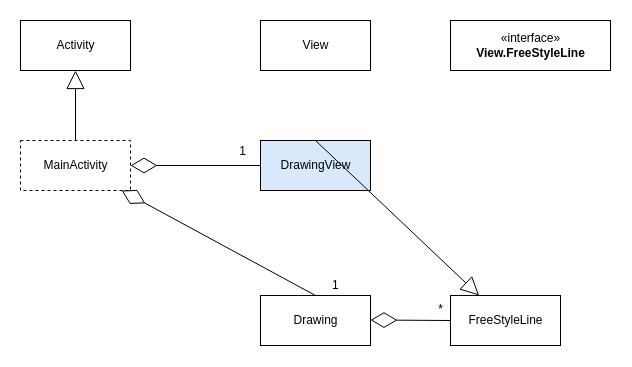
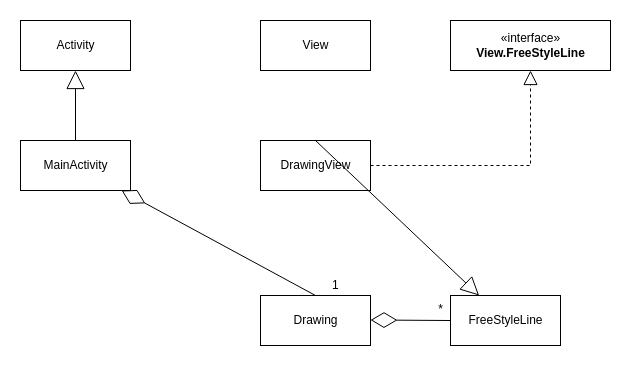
node "MainActivity": style dashed -> solid
edge "DrawingView" -> "MainActivity": removed, label "1"
node "DrawingView": fillcolor #dae8fc -> #ffffff
edge "DrawingView" -> "«interface» View.FreeStyleLine": added
